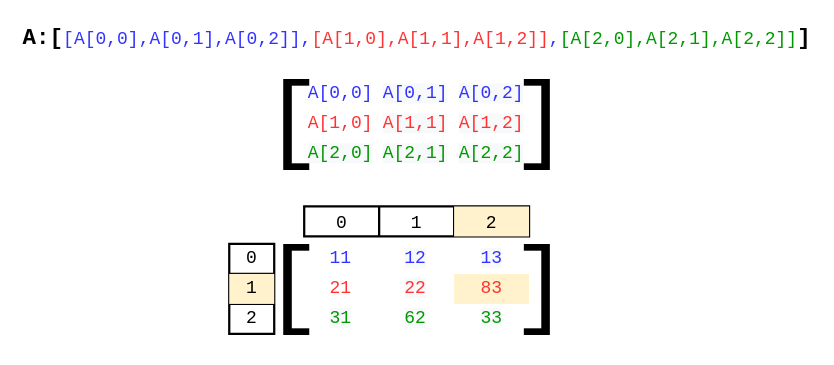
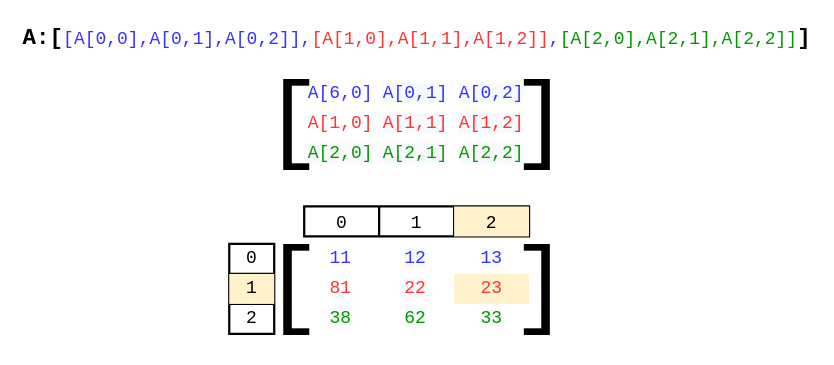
node "A[0,0]": label "A[0,0]" -> "A[6,0]"
node "21": label "21" -> "81"
node "83": label "83" -> "23"
node "31": label "31" -> "38"
